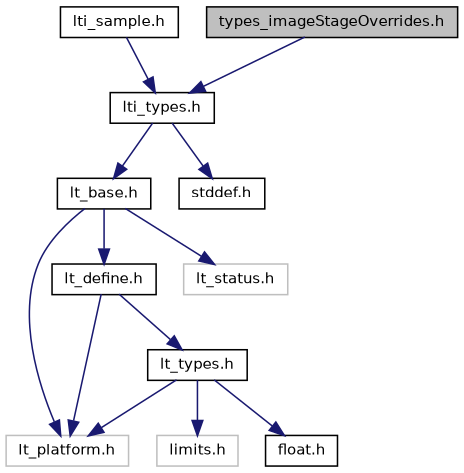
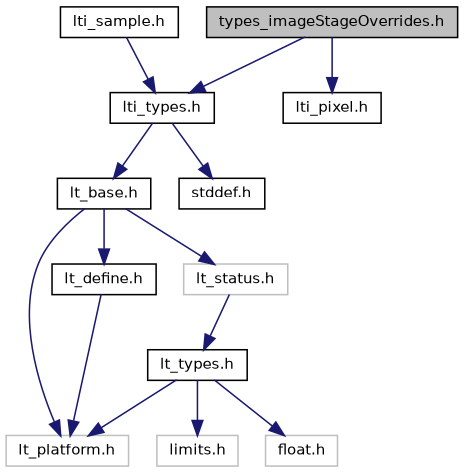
node "lti_pixel.h": added
edge "lt_define.h" -> "lt_types.h": now "lt_status.h" -> "lt_types.h"
node "float.h": color black -> grey75
